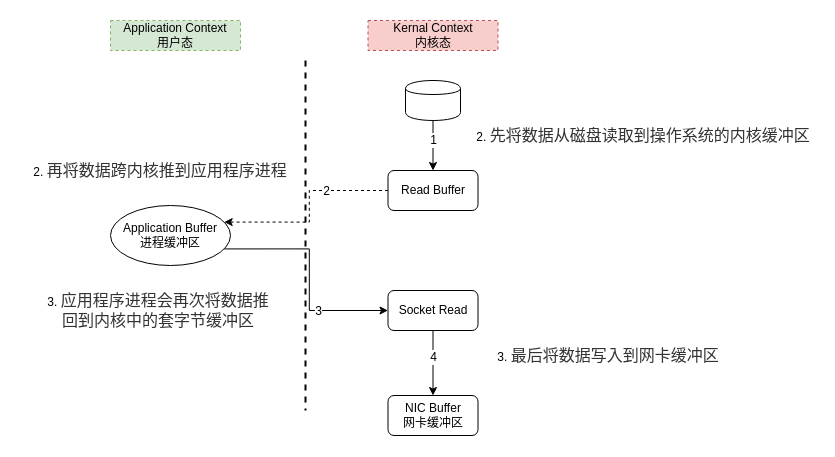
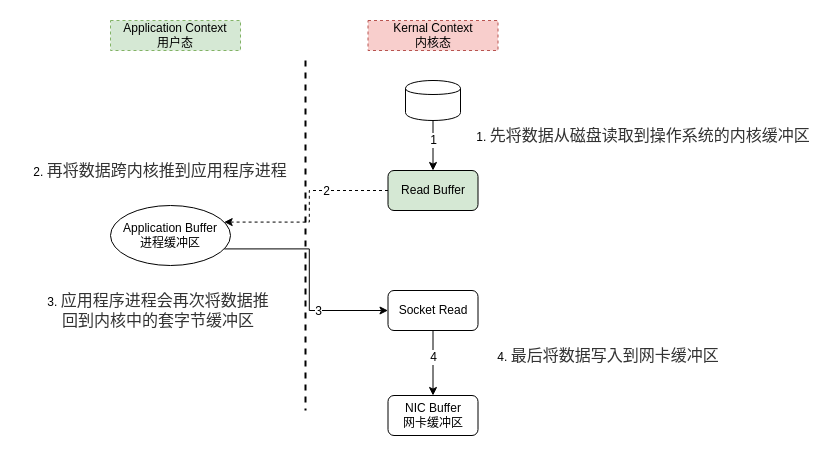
node "2. 先将数据从磁盘读取到操作系统的内核缓冲区": label "2. 先将数据从磁盘读取到操作系统的内核缓冲区" -> "1. 先将数据从磁盘读取到操作系统的内核缓冲区"
node "Read Buffer": fillcolor #ffffff -> #d5e8d4
node "3. 最后将数据写入到网卡缓冲区": label "3. 最后将数据写入到网卡缓冲区" -> "4. 最后将数据写入到网卡缓冲区"
